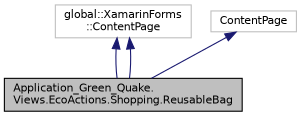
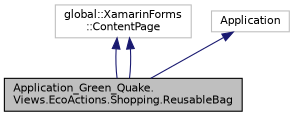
node "ContentPage": label "ContentPage" -> "Application"
